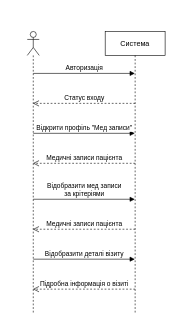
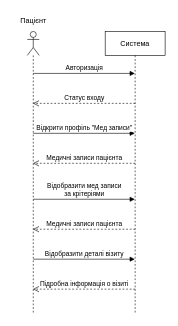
node "Пацієнт": added
